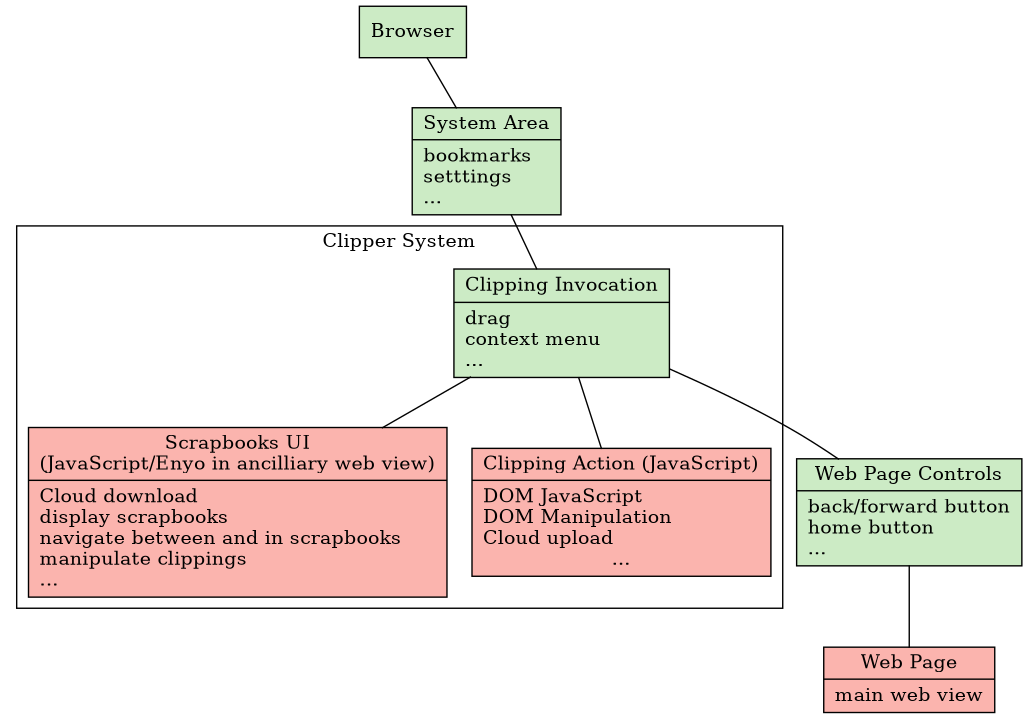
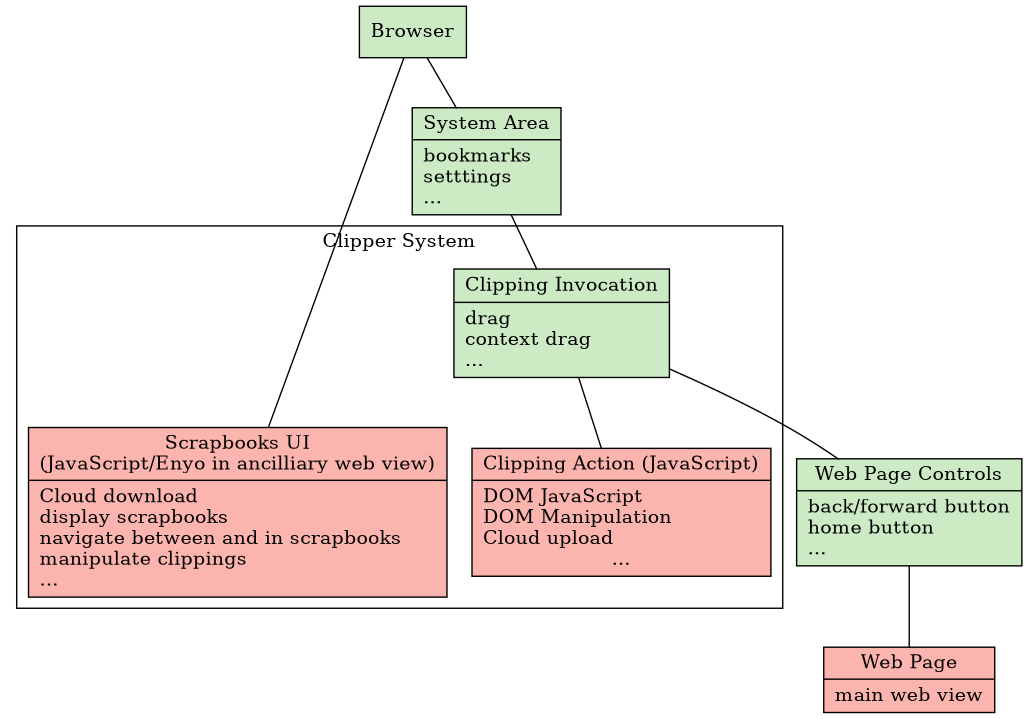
node "Clipping Invocation": text "context menu" -> "context drag"
edge "Clipping Invocation" -- "Scrapbooks UI": now "Browser" -- "Scrapbooks UI"
